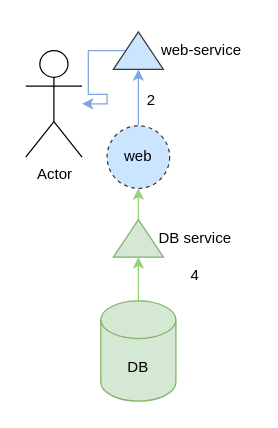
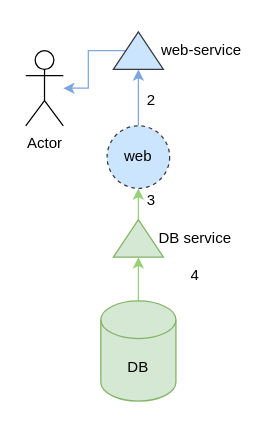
node "Actor": size 56x106 -> 38x75
node "3": added
